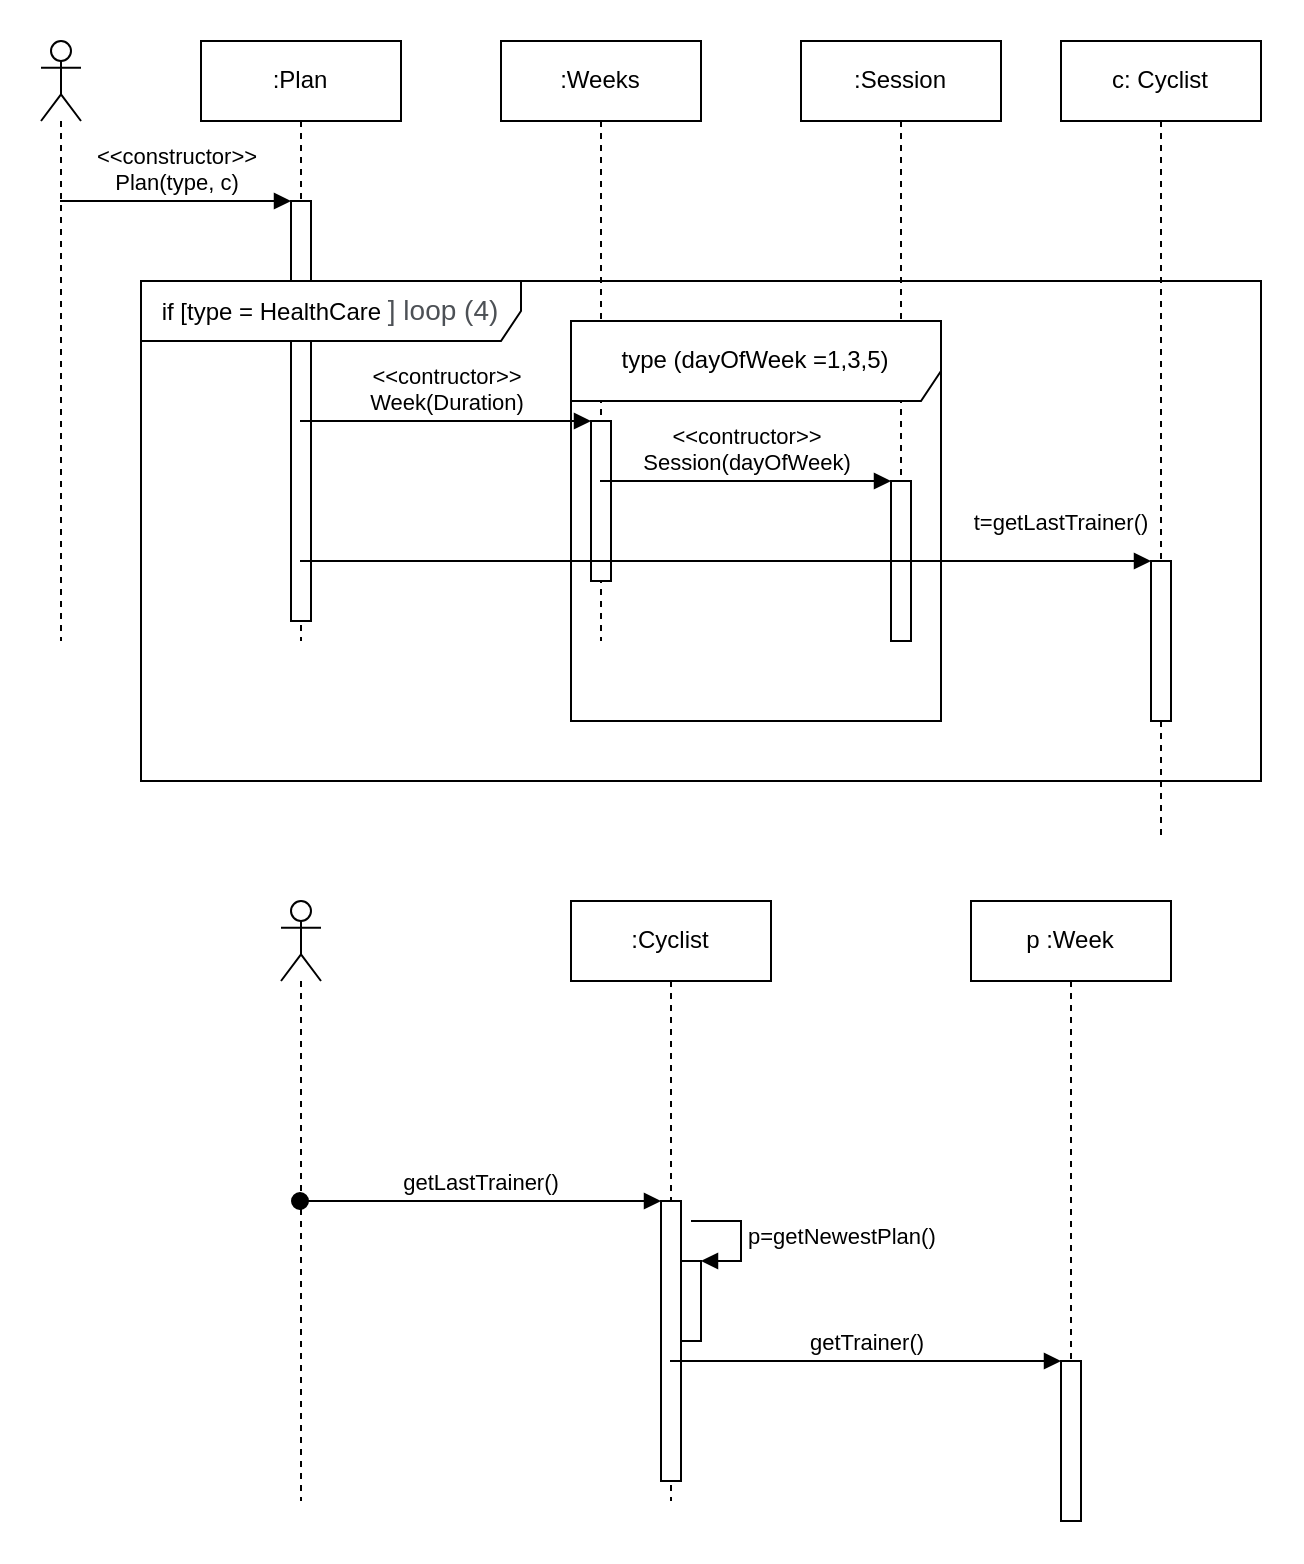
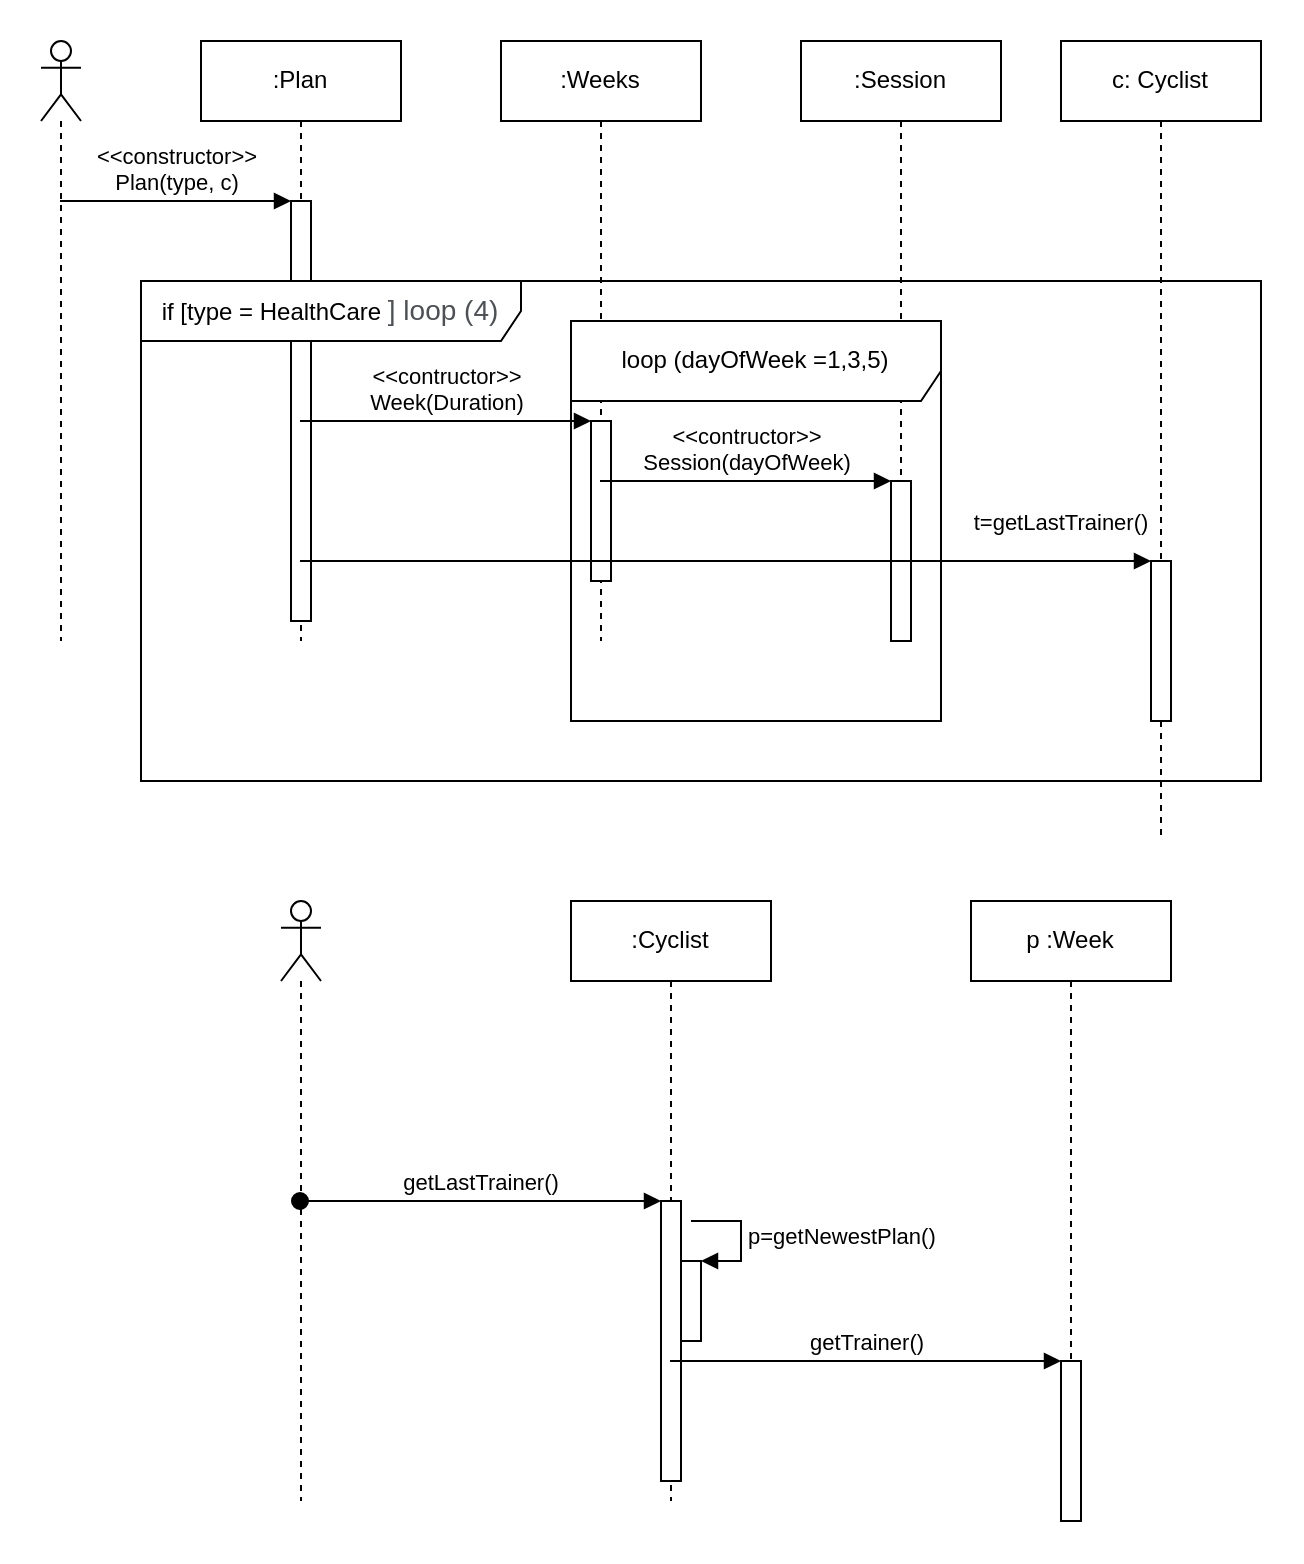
node "type (dayOfWeek =1,3,5)": label "type (dayOfWeek =1,3,5)" -> "loop (dayOfWeek =1,3,5)"
